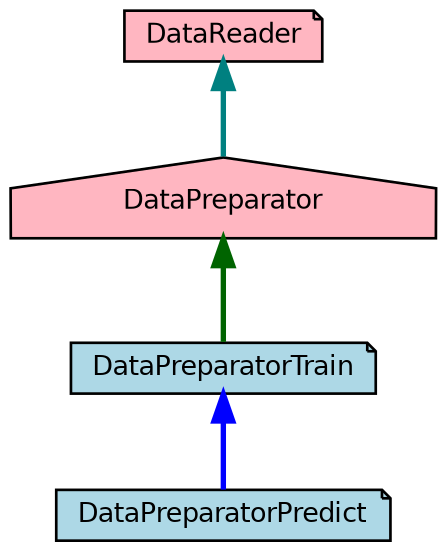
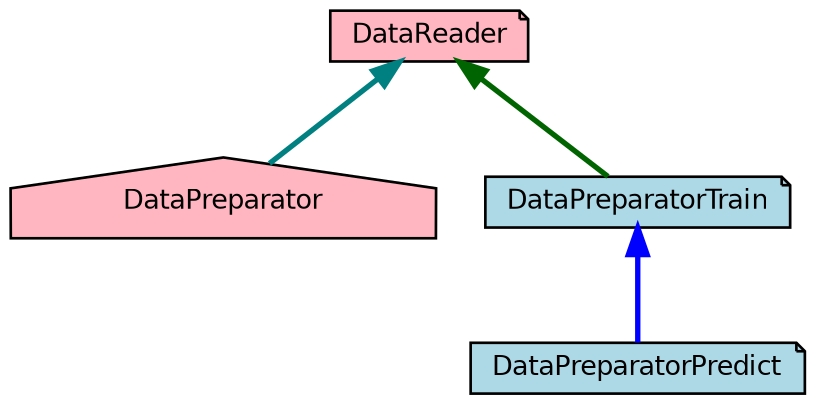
edge "DataPreparatorTrain" -> "DataPreparator": now "DataPreparatorTrain" -> "DataReader"
